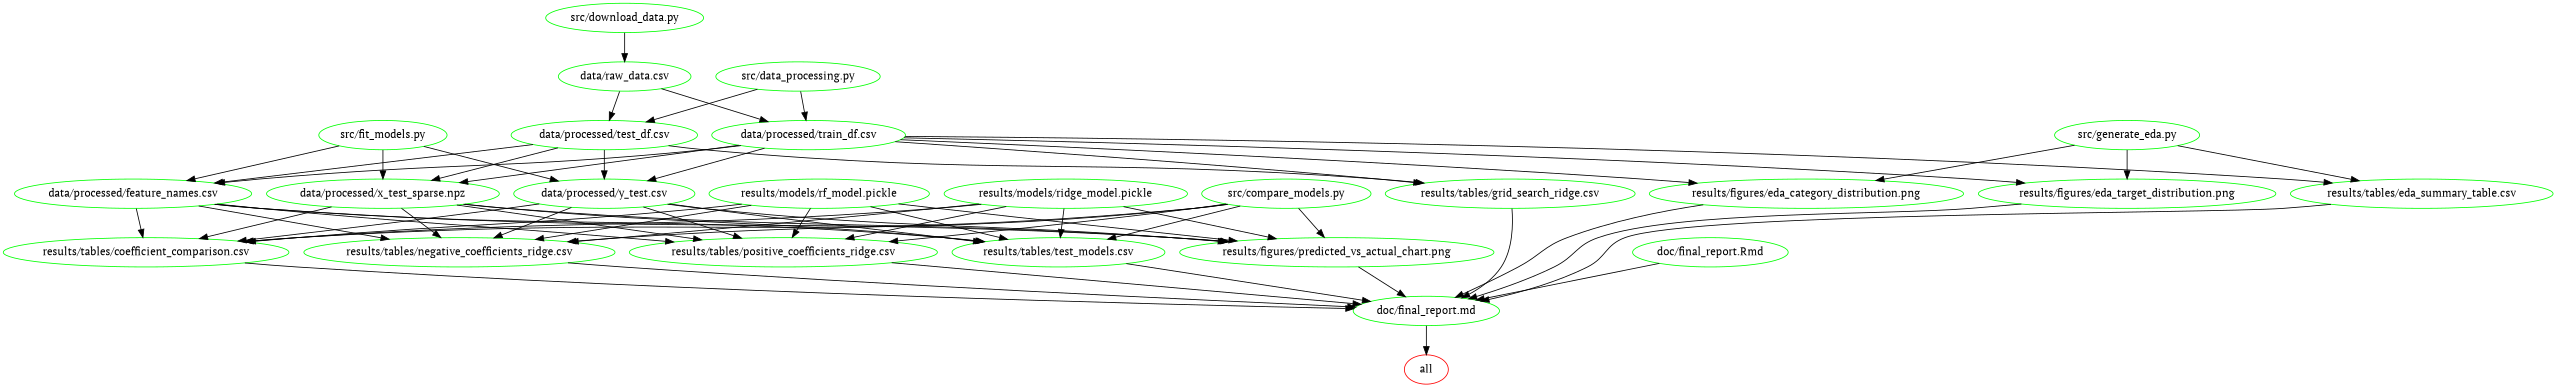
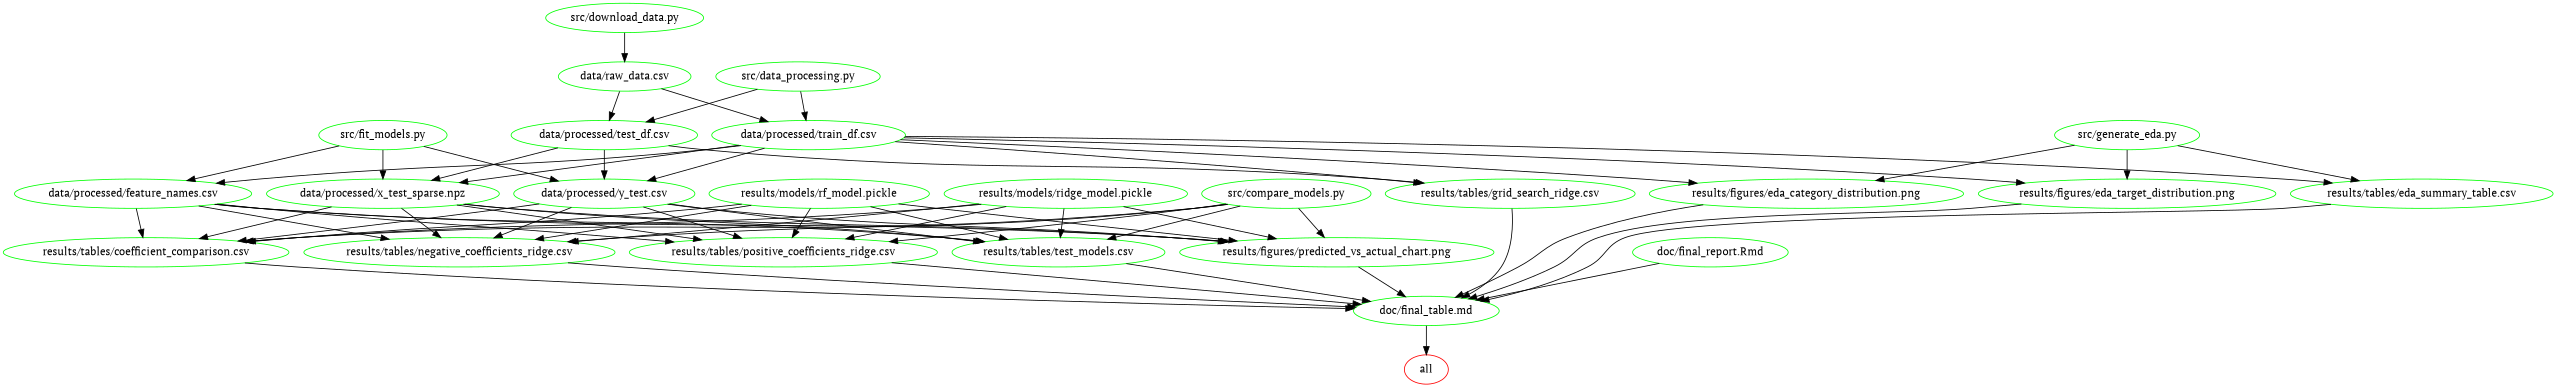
edge "data/processed/test_df.csv" -> "data/processed/feature_names.csv": removed
node "doc/final_report.md": label "doc/final_report.md" -> "doc/final_table.md"
